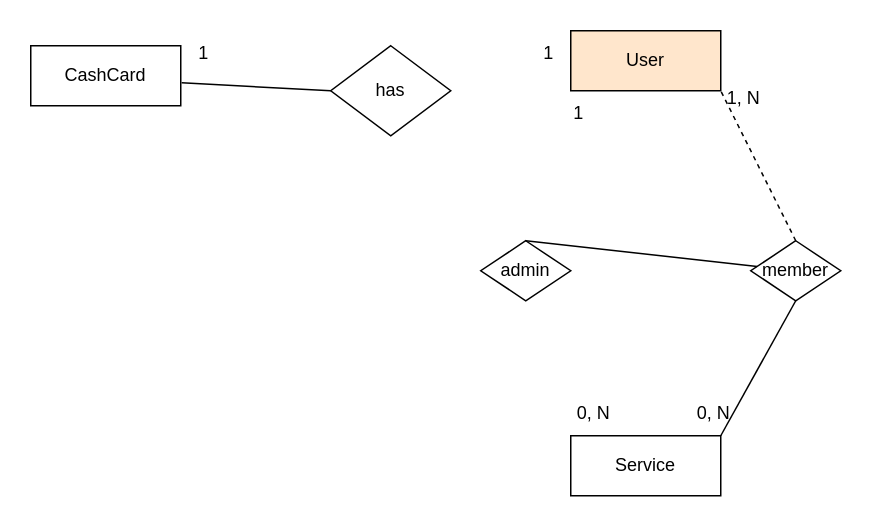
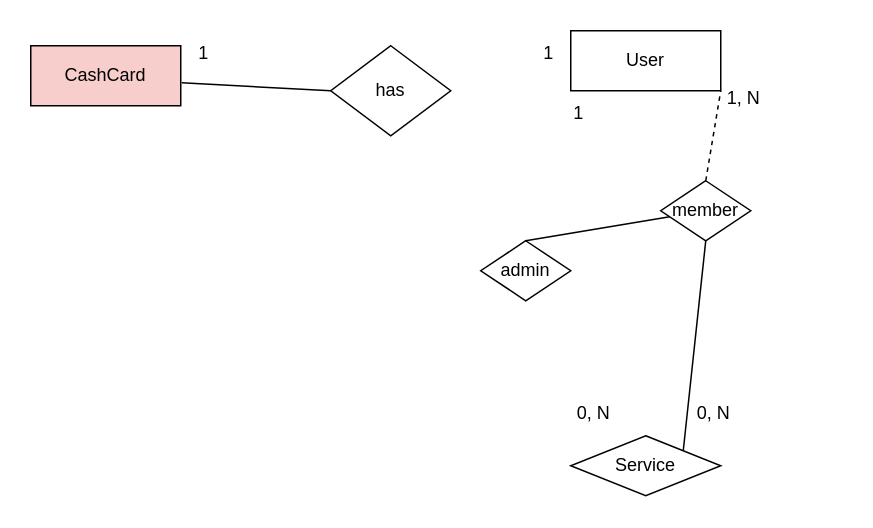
node "User": fillcolor #ffe6cc -> #ffffff
node "CashCard": fillcolor #ffffff -> #f8cecc
node "member": moved (796, 271) -> (706, 211)
node "Service": shape rectangle -> diamond
